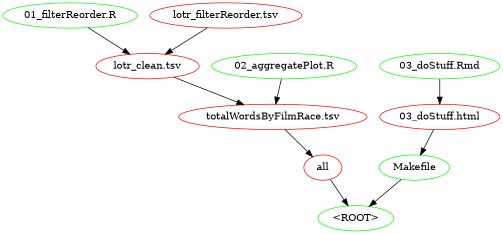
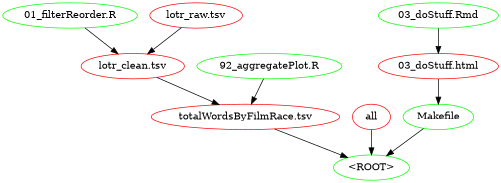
node "lotr_filterReorder.tsv": label "lotr_filterReorder.tsv" -> "lotr_raw.tsv"
node "02_aggregatePlot.R": label "02_aggregatePlot.R" -> "92_aggregatePlot.R"
edge "totalWordsByFilmRace.tsv" -> "all": now "totalWordsByFilmRace.tsv" -> "<ROOT>"
